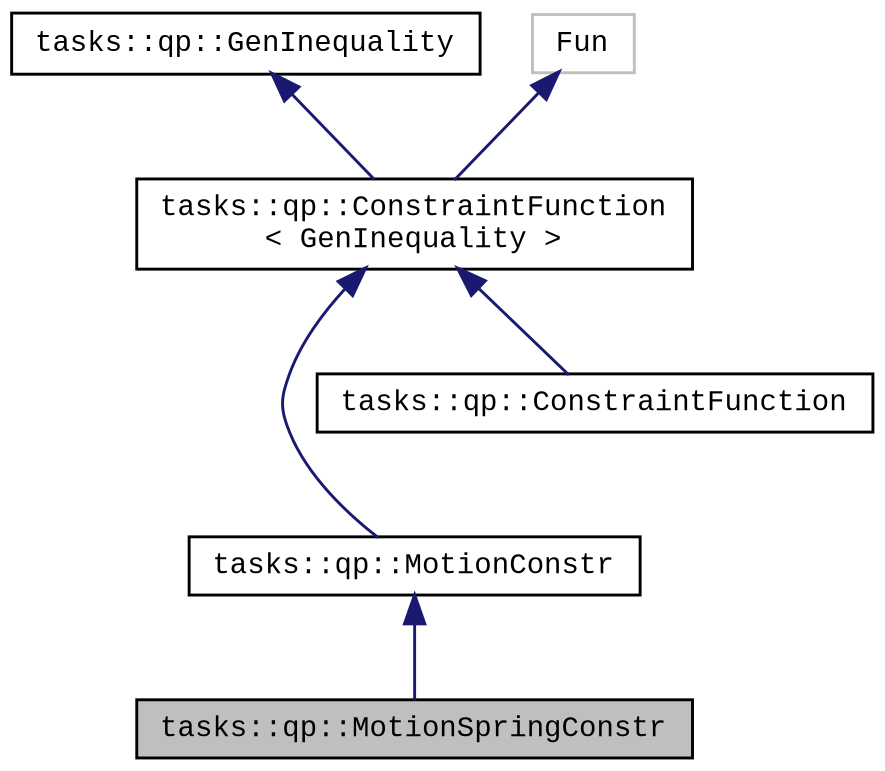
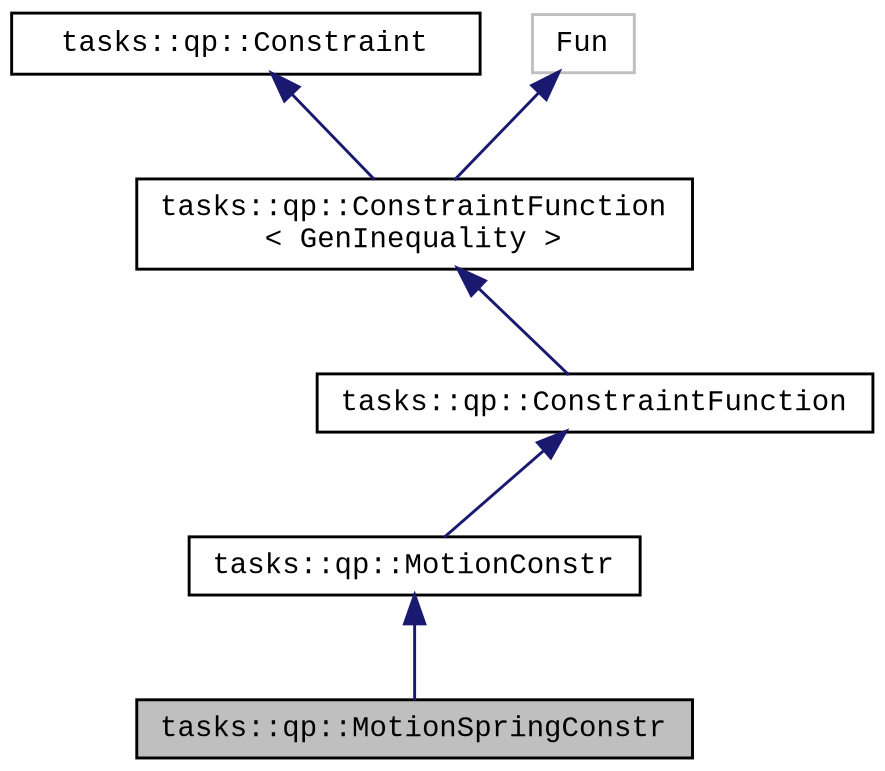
node "tasks::qp::GenInequality": label "tasks::qp::GenInequality" -> "tasks::qp::Constraint"
edge "tasks::qp::MotionConstr" -> "tasks::qp::ConstraintFunction < GenInequality >": now "tasks::qp::MotionConstr" -> "tasks::qp::ConstraintFunction"
